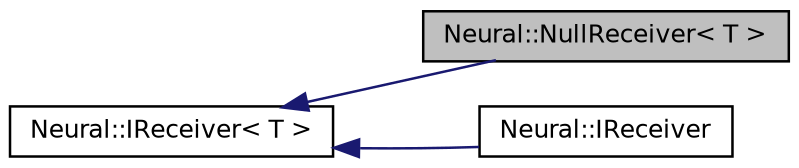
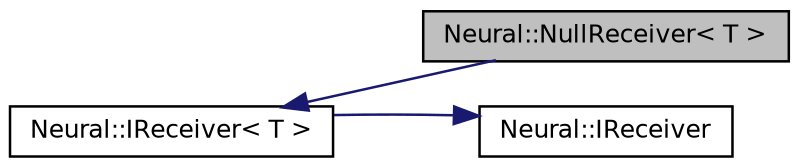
edge "Neural::IReceiver" -> "Neural::IReceiver< T >": reversed
